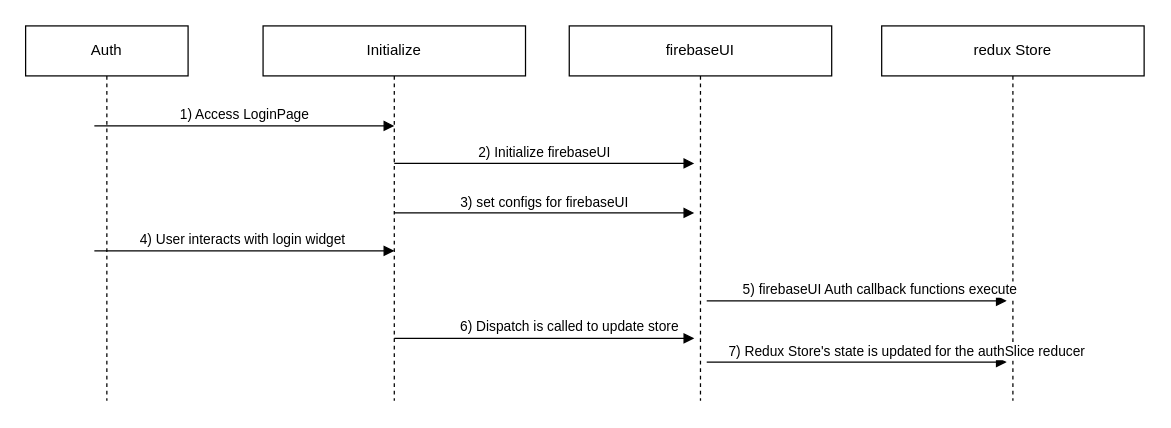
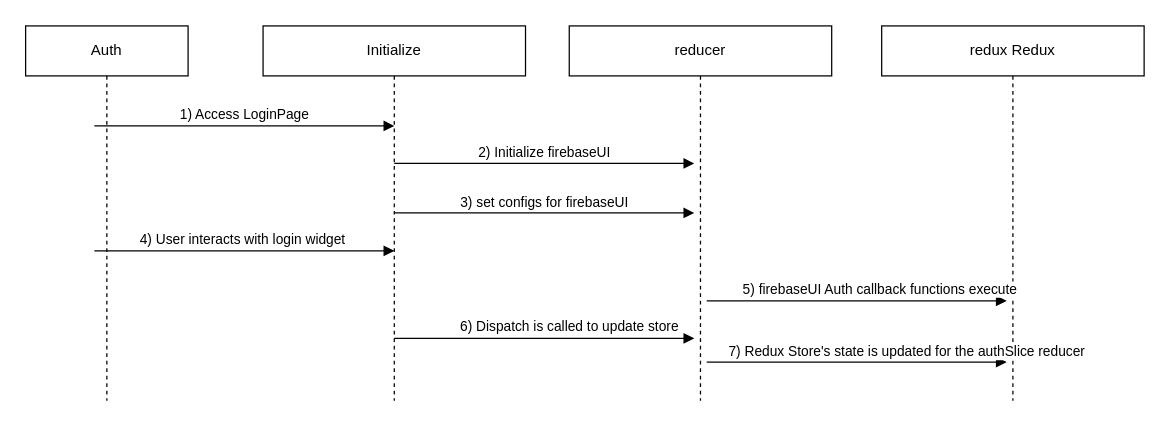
node "firebaseUI": label "firebaseUI" -> "reducer"
node "redux Store": label "redux Store" -> "redux Redux"
